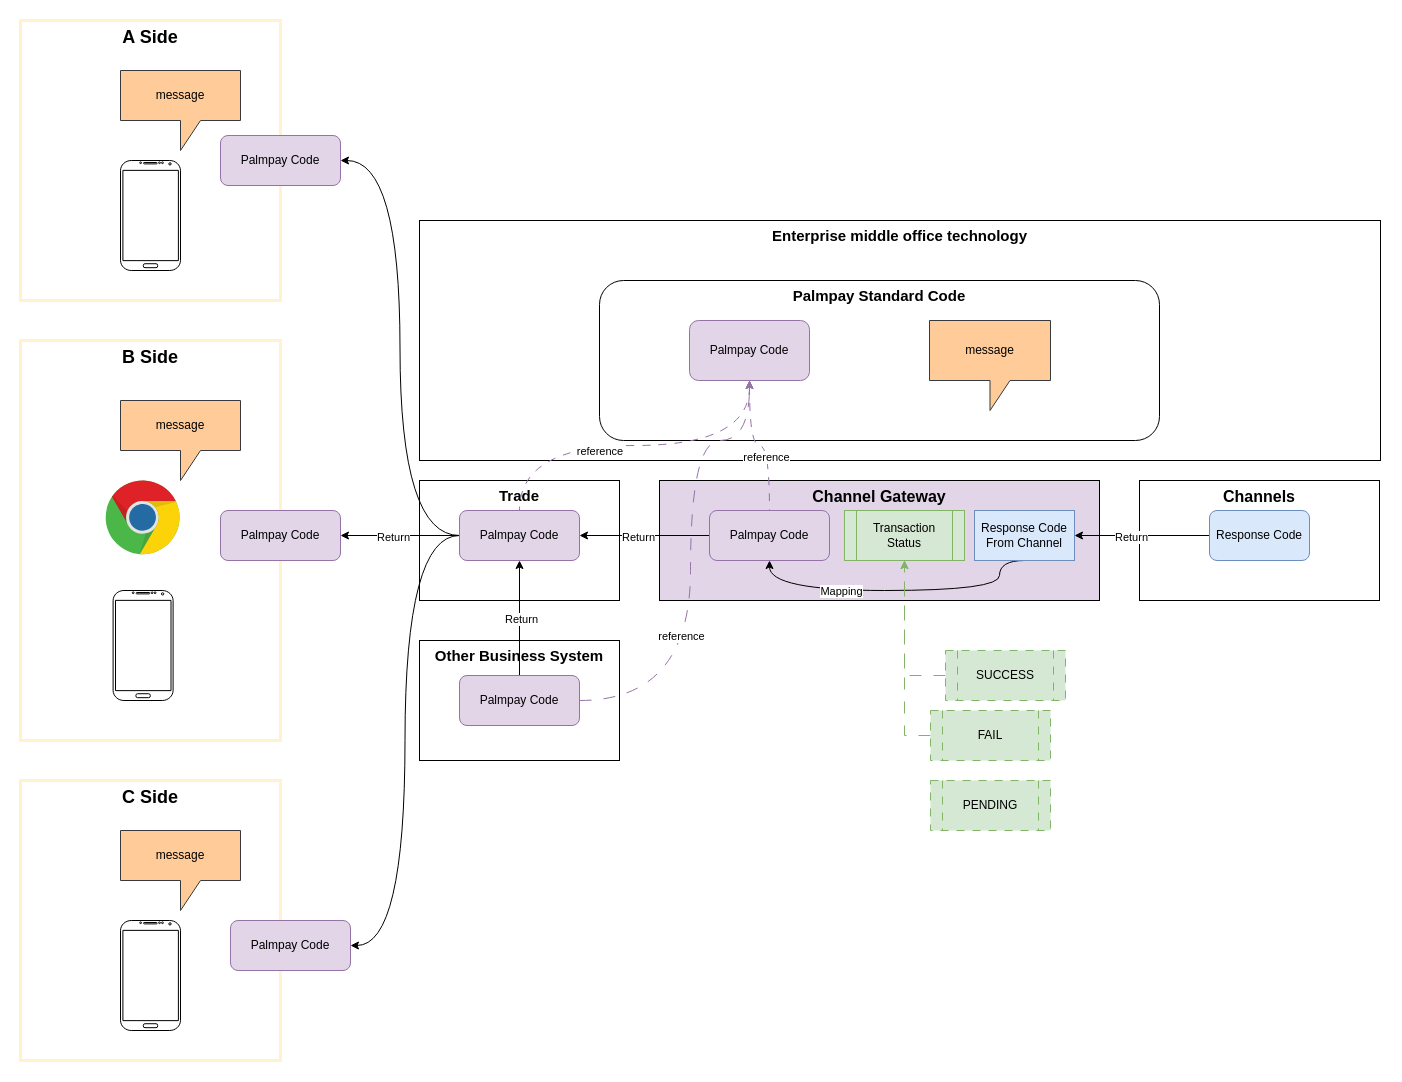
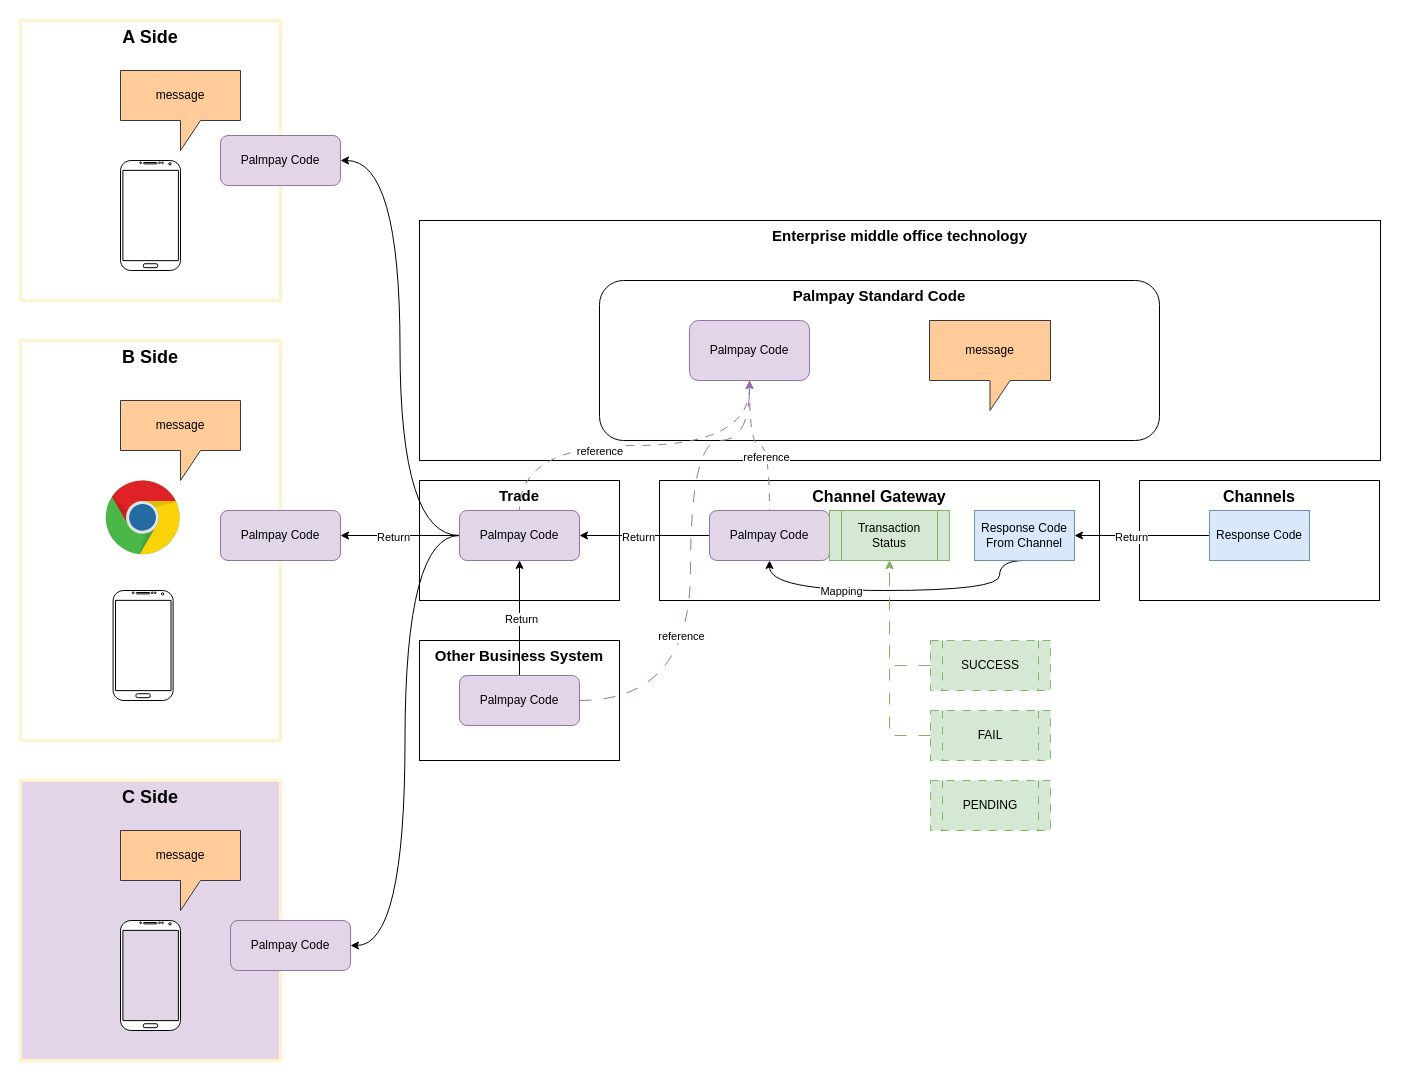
node "Channel Gateway": fillcolor #e1d5e7 -> #ffffff
node "Transaction Status": moved (905, 536) -> (890, 536)
node "Response Code": shape rounded rectangle -> rectangle
node "SUCCESS": moved (1006, 676) -> (991, 666)
node "C Side": fillcolor #ffffff -> #e1d5e7
